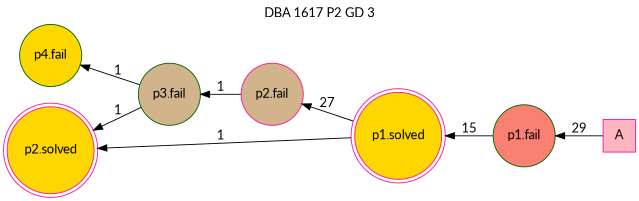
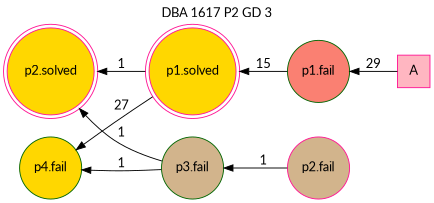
edge "p1.solved" -> "p2.fail": now "p1.solved" -> "p4.fail"
